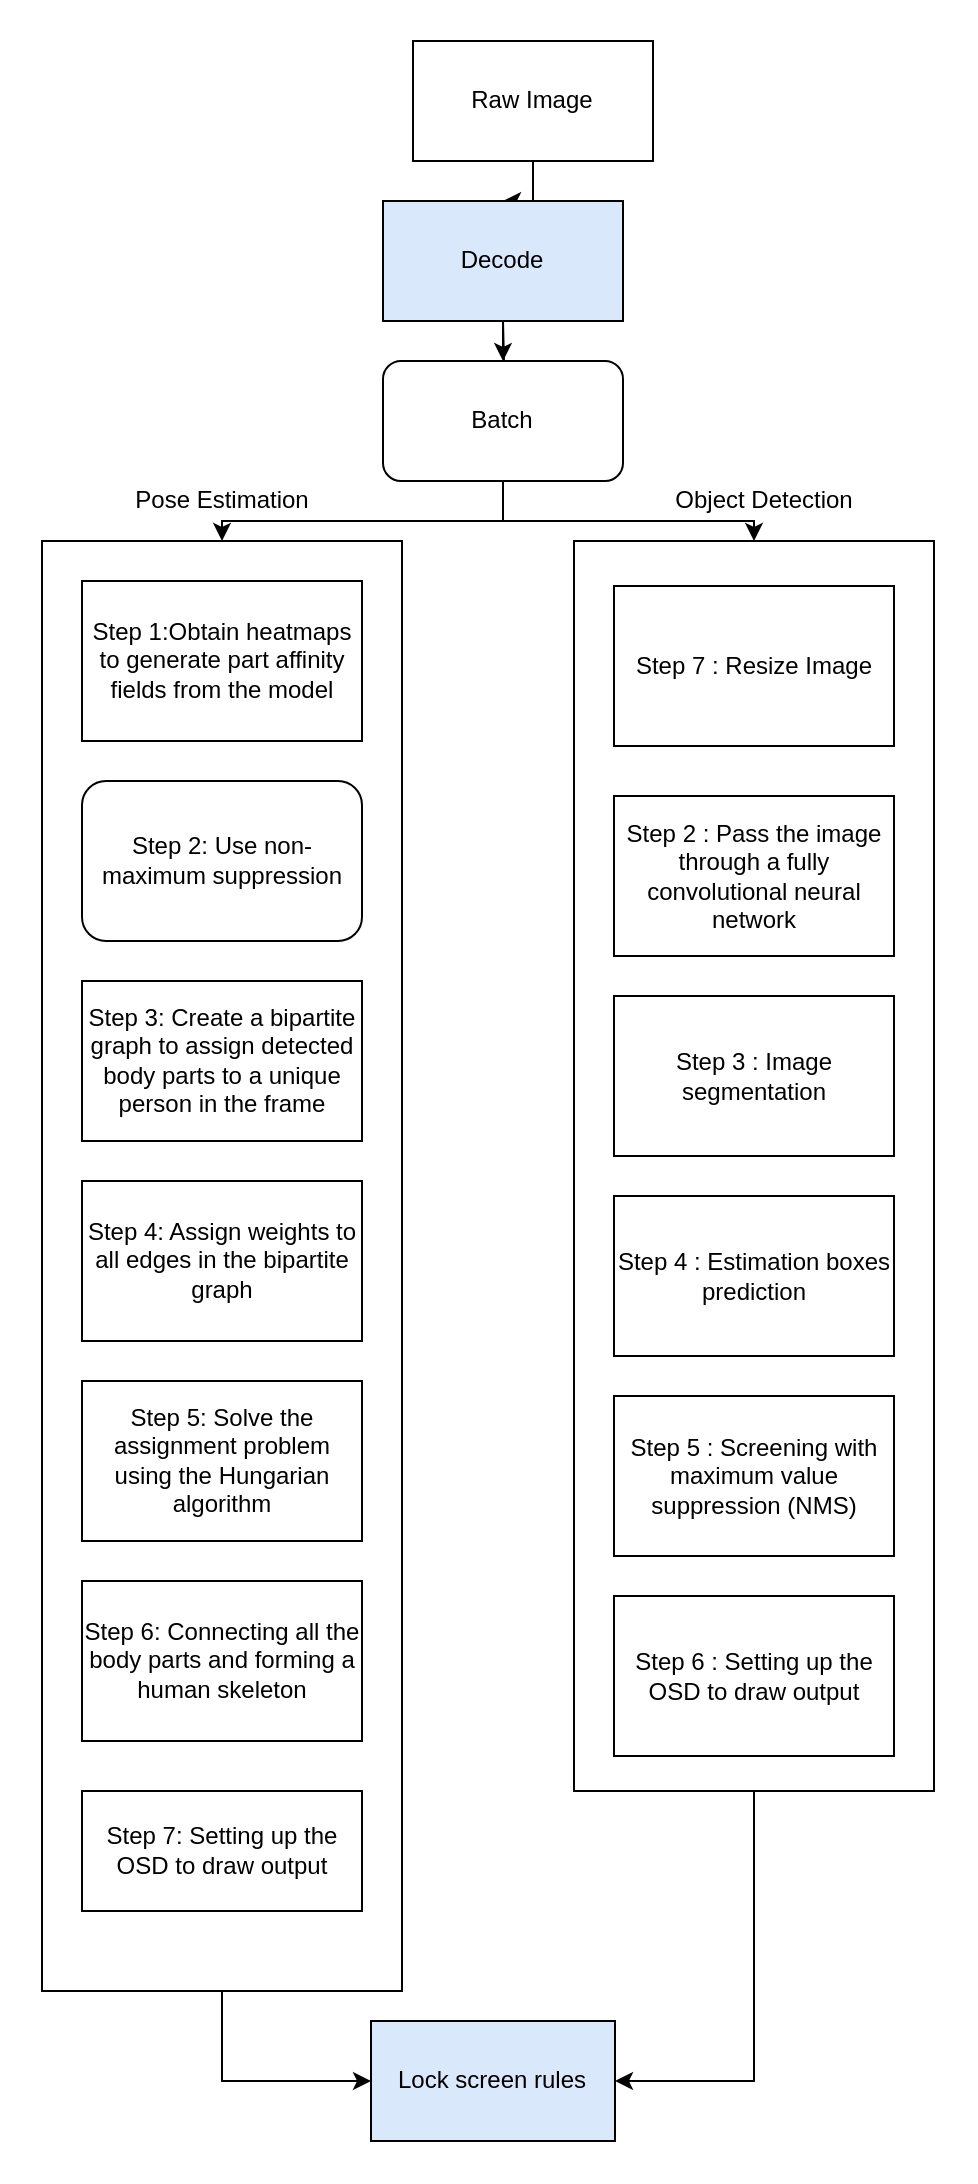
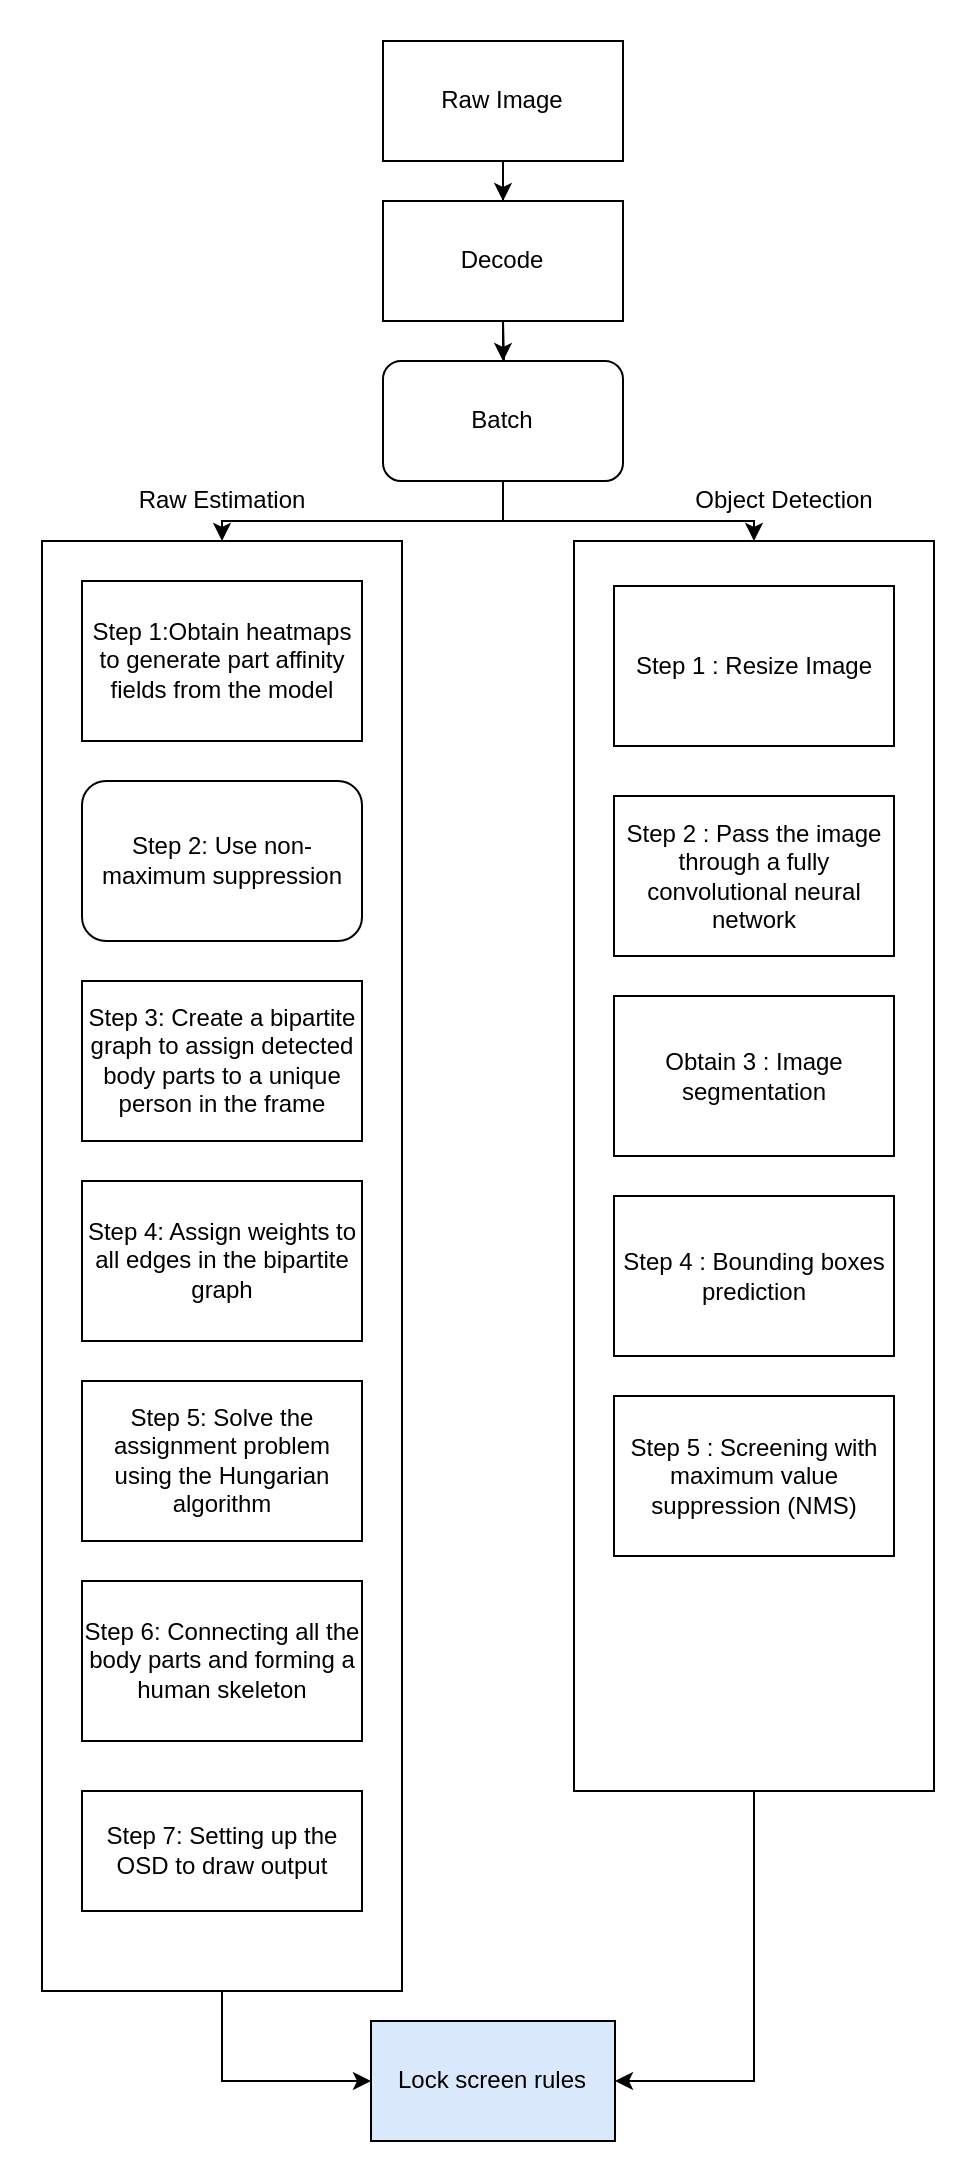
node "Raw Image": moved (533, 101) -> (503, 101)
node "Decode": fillcolor #dae8fc -> #ffffff
node "Pose Estimation": label "Pose Estimation" -> "Raw Estimation"
node "Object Detection": moved (764, 501) -> (784, 501)
node "Step 7 : Resize Image": label "Step 7 : Resize Image" -> "Step 1 : Resize Image"
node "Step 3 : Image segmentation": label "Step 3 : Image segmentation" -> "Obtain 3 : Image segmentation"
node "Step 4 : Estimation boxes prediction": label "Step 4 : Estimation boxes prediction" -> "Step 4 : Bounding boxes prediction"
node "Step 6 : Setting up the OSD to draw output": removed
